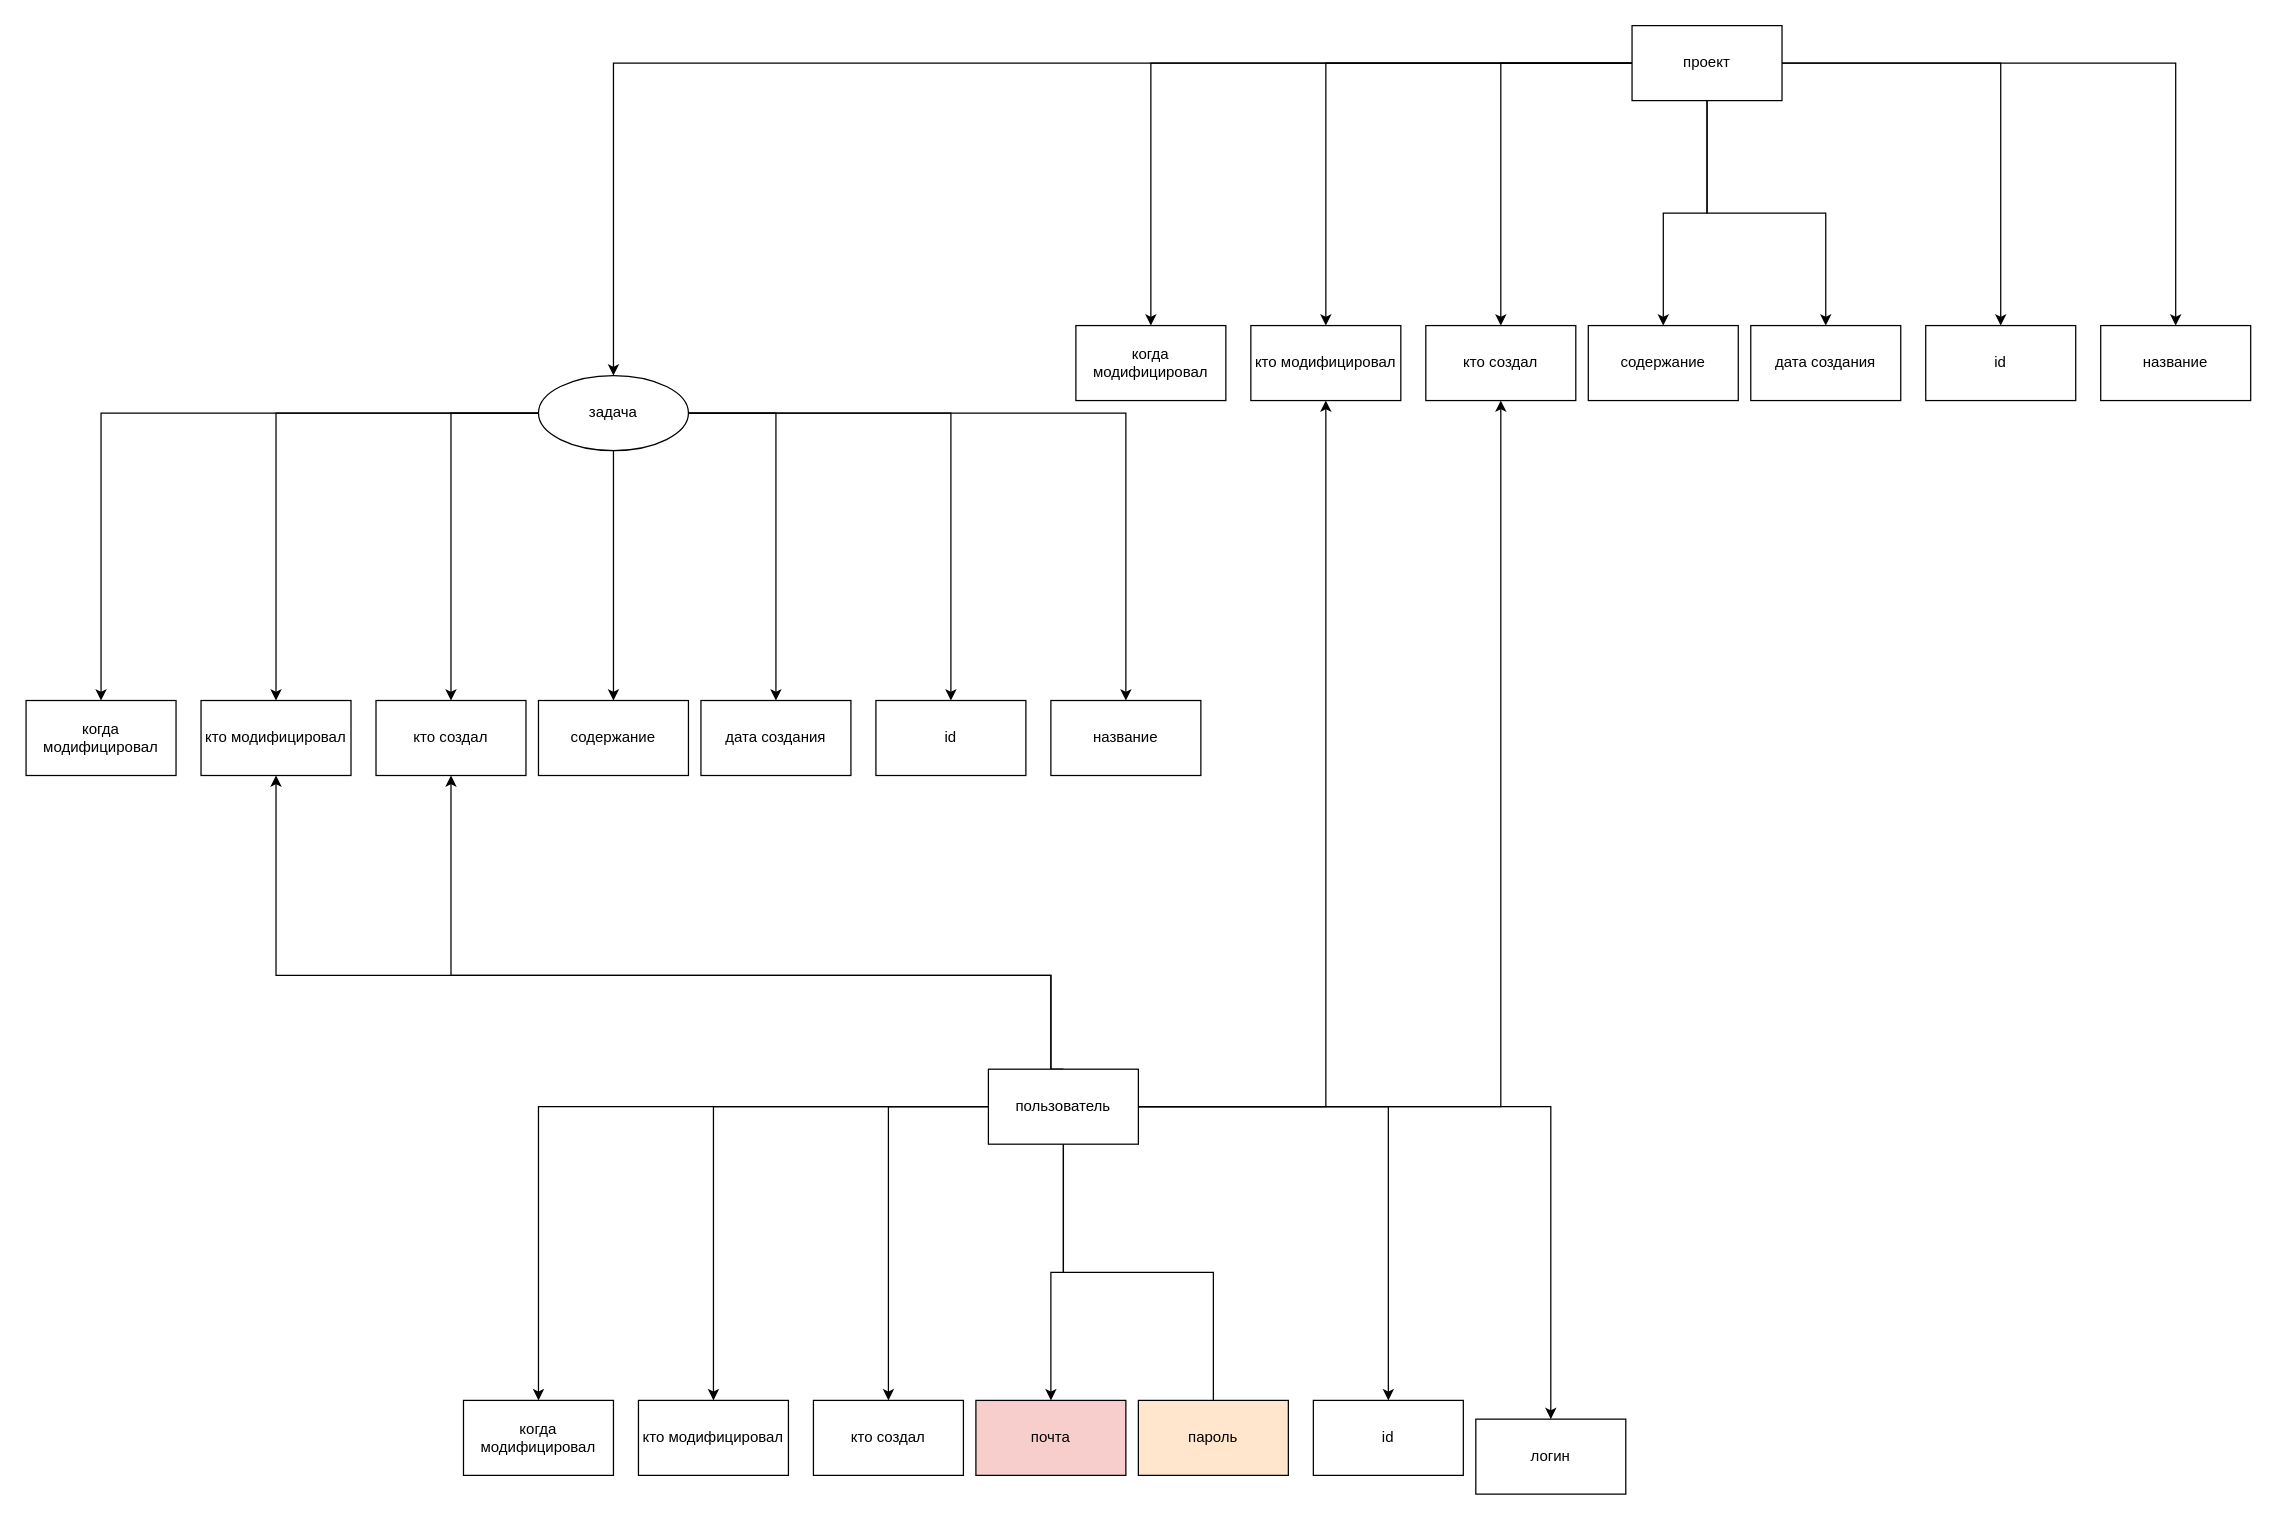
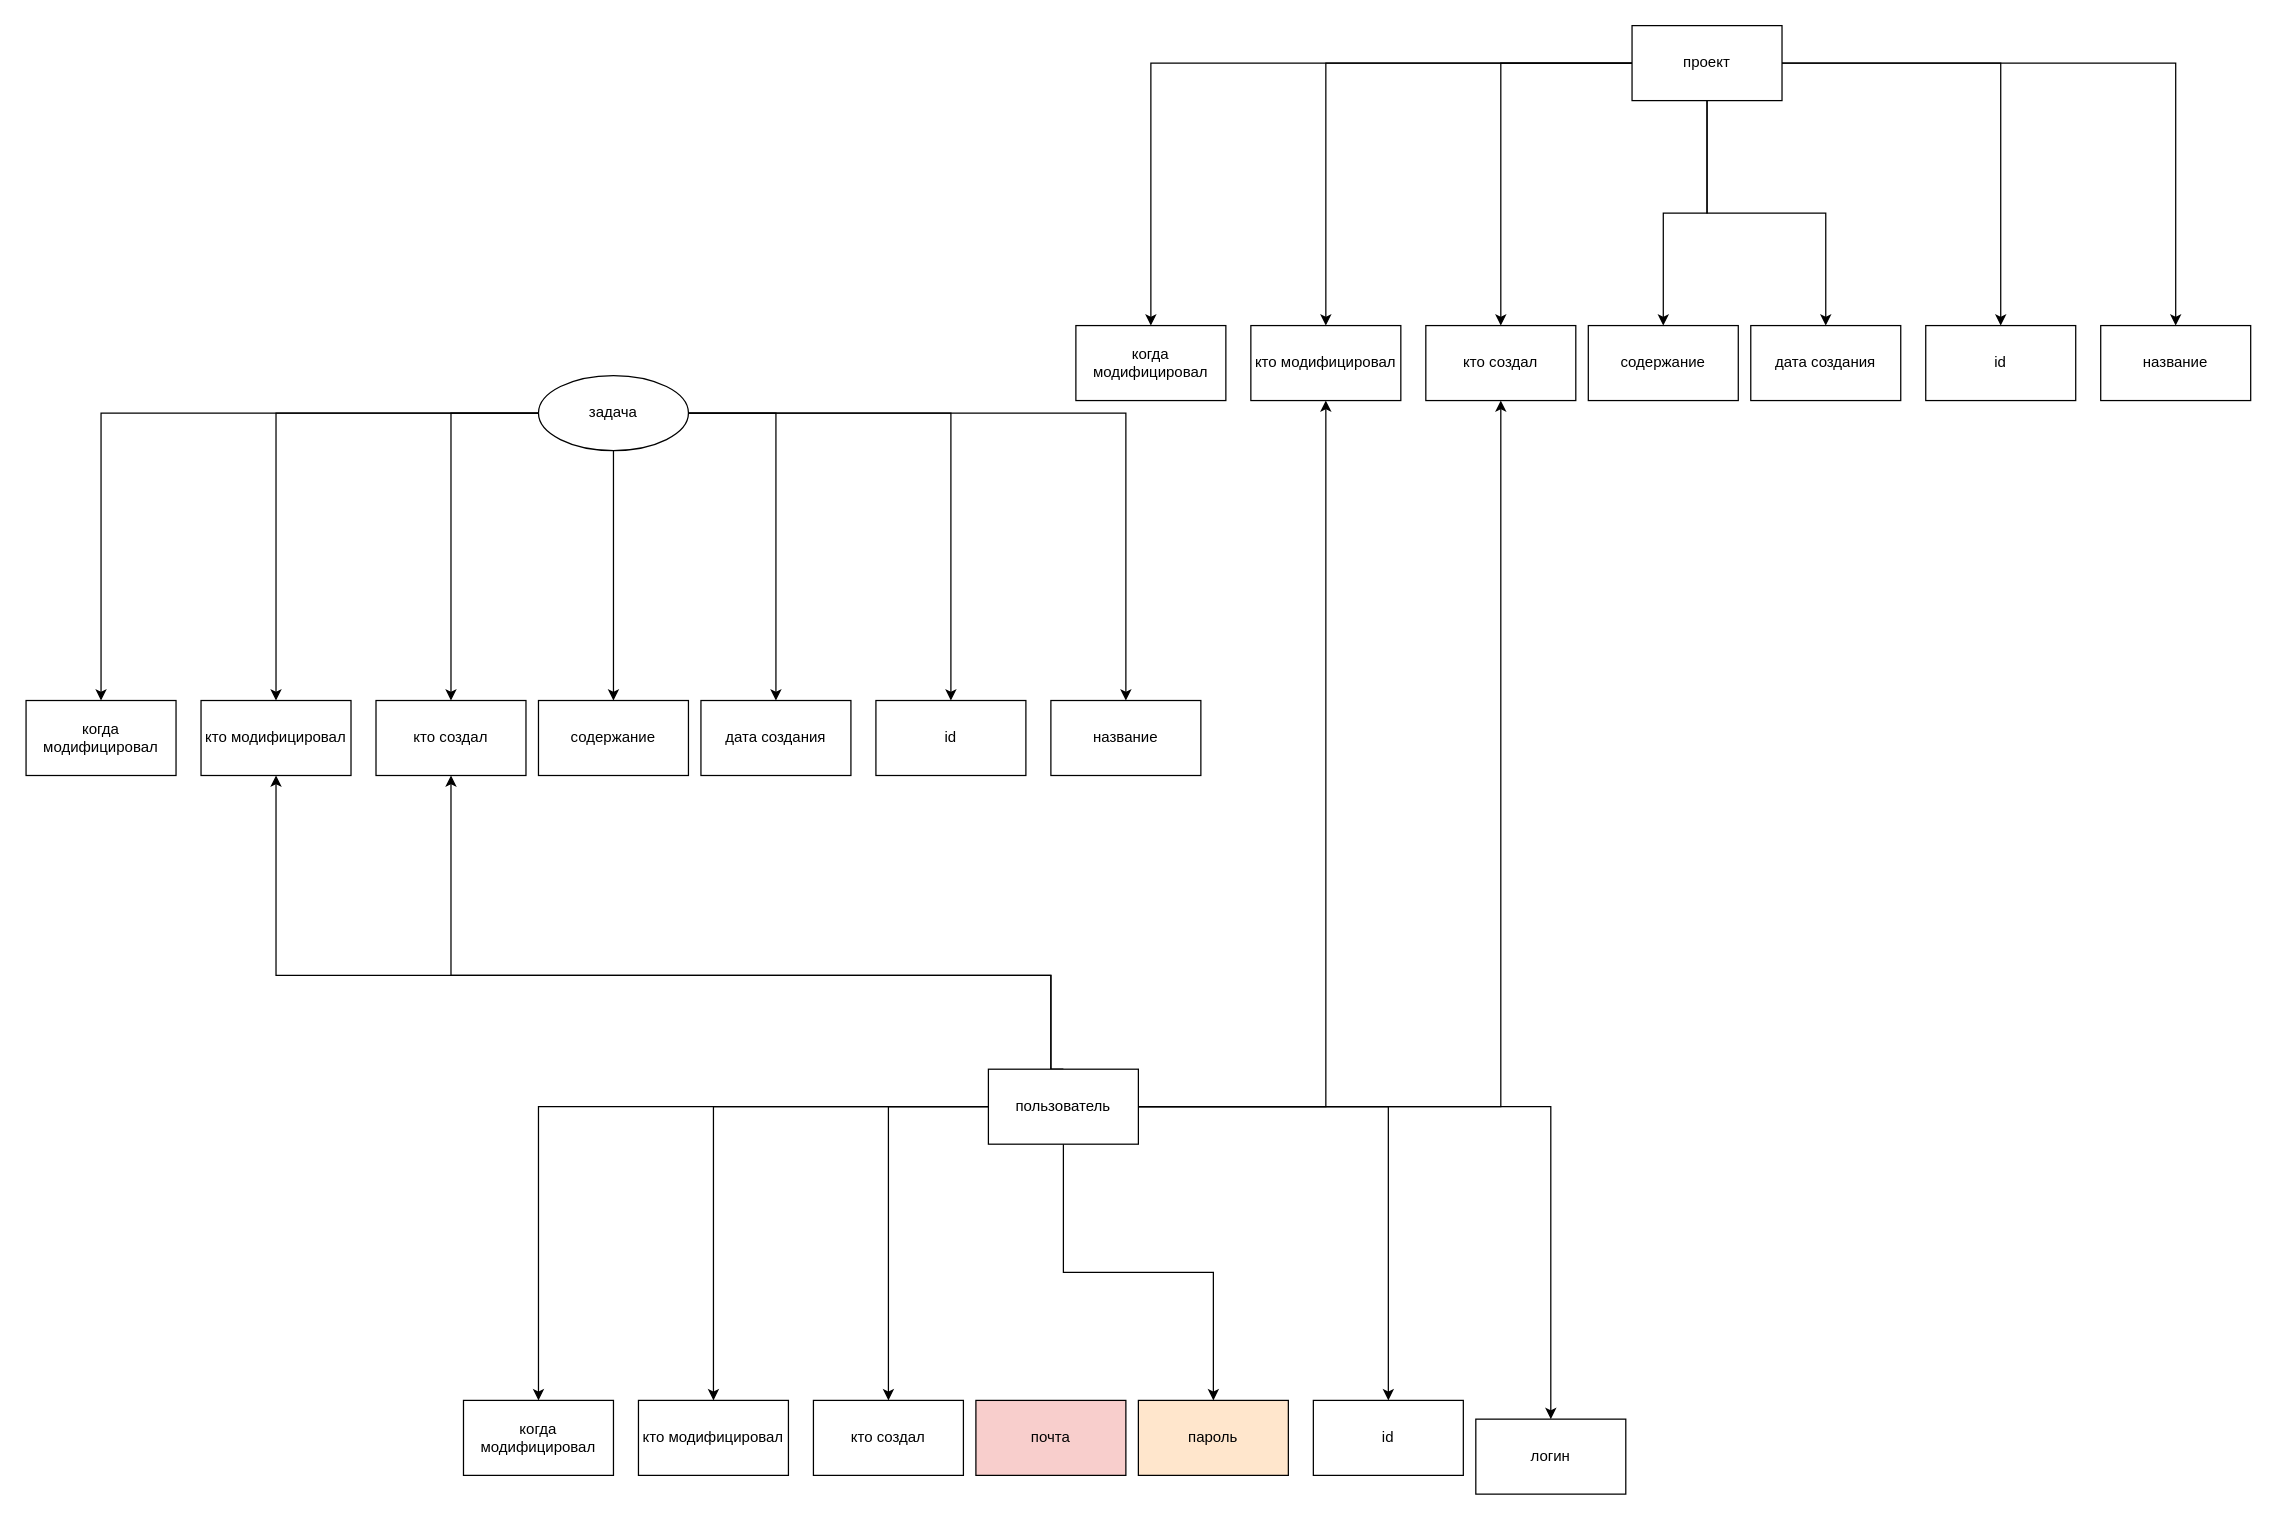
edge "проект" -> "задача": removed
edge "пользователь" -> "почта": removed
edge "пользователь" -- "пароль": arrowhead none -> classic
